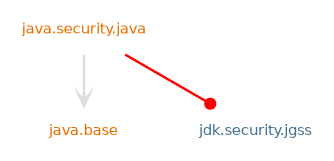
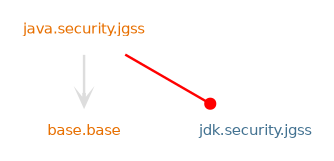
node "java.security.java": label "java.security.java" -> "java.security.jgss"
node "java.base": label "java.base" -> "base.base"
